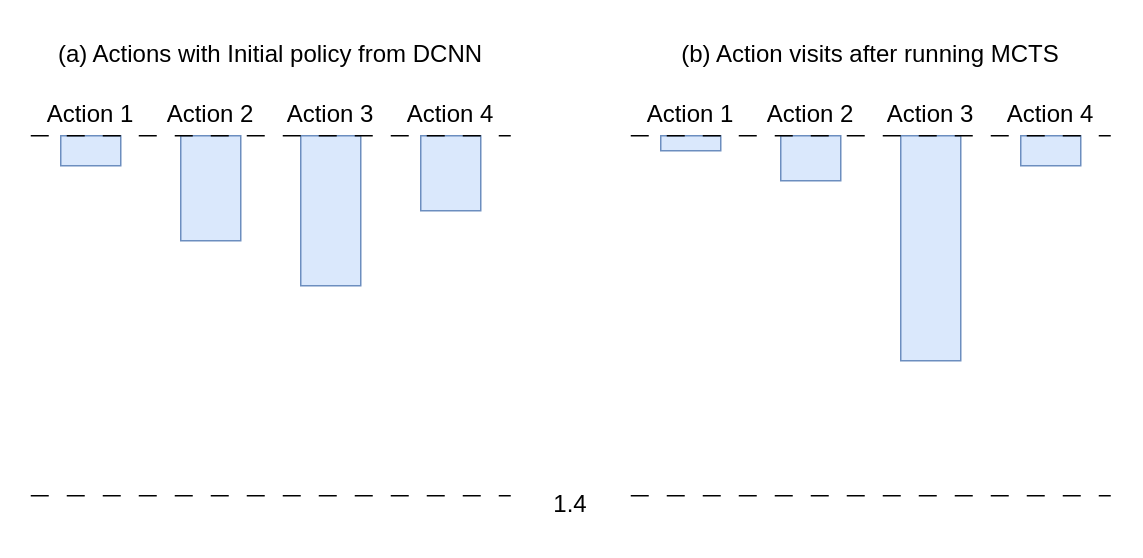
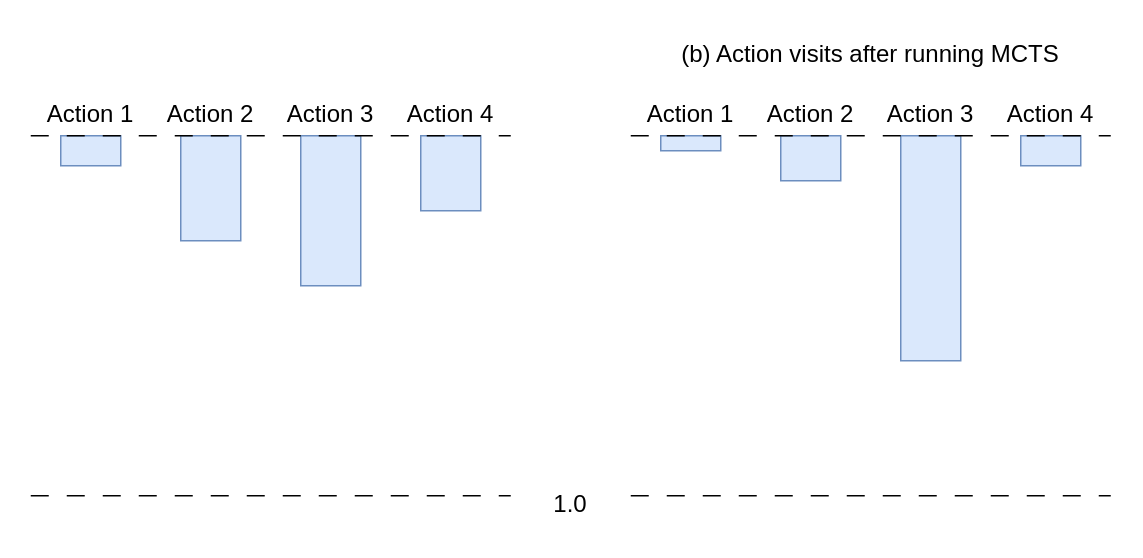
node "(a) Actions with Initial policy from DCNN": removed
node "1.4": label "1.4" -> "1.0"
